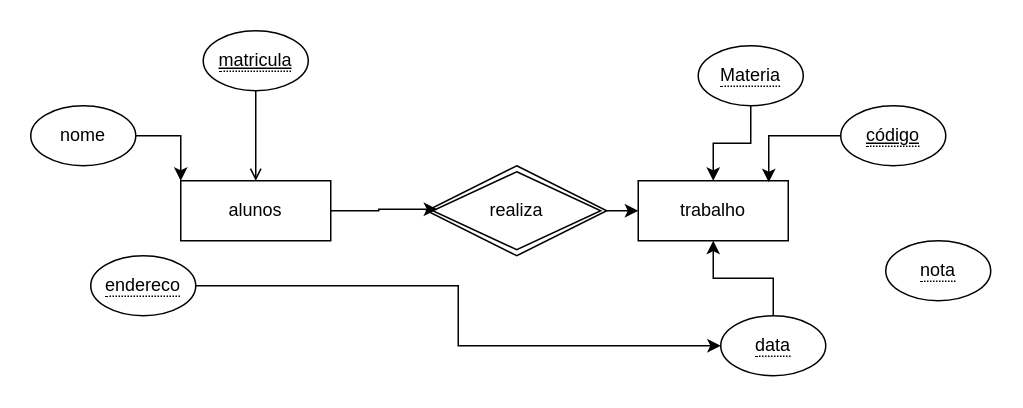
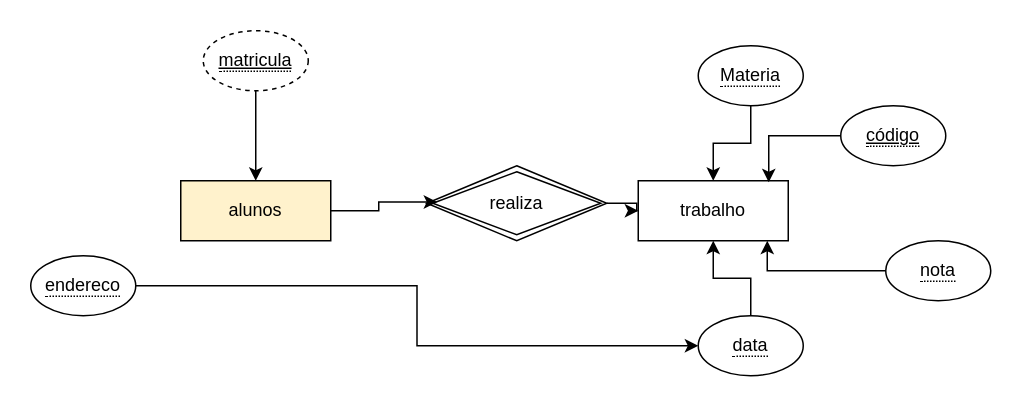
node "matricula": style solid -> dashed
node "nome": removed
edge "nome" -> "alunos": removed
edge "matricula" -> "alunos": arrowhead open -> classic
node "alunos": fillcolor #ffffff -> #fff2cc
node "realiza": size 180x90 -> 180x75
edge "nota" -> "trabalho": added
node "endereco": moved (143, 286) -> (83, 286)
node "data": moved (773, 346) -> (751, 346)
